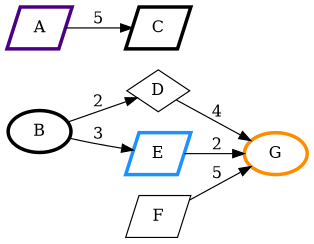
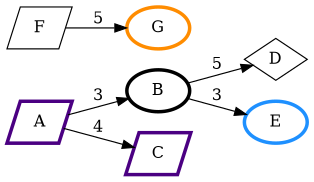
edge "A" -> "C": label "5" -> "4"
node "C": color black -> Indigo
edge "B" -> "D": label "2" -> "5"
edge "A" -> "B": added, label "3"
edge "D" -> "G": removed, label "4"
node "E": shape parallelogram -> ellipse
edge "E" -> "G": removed, label "2"
